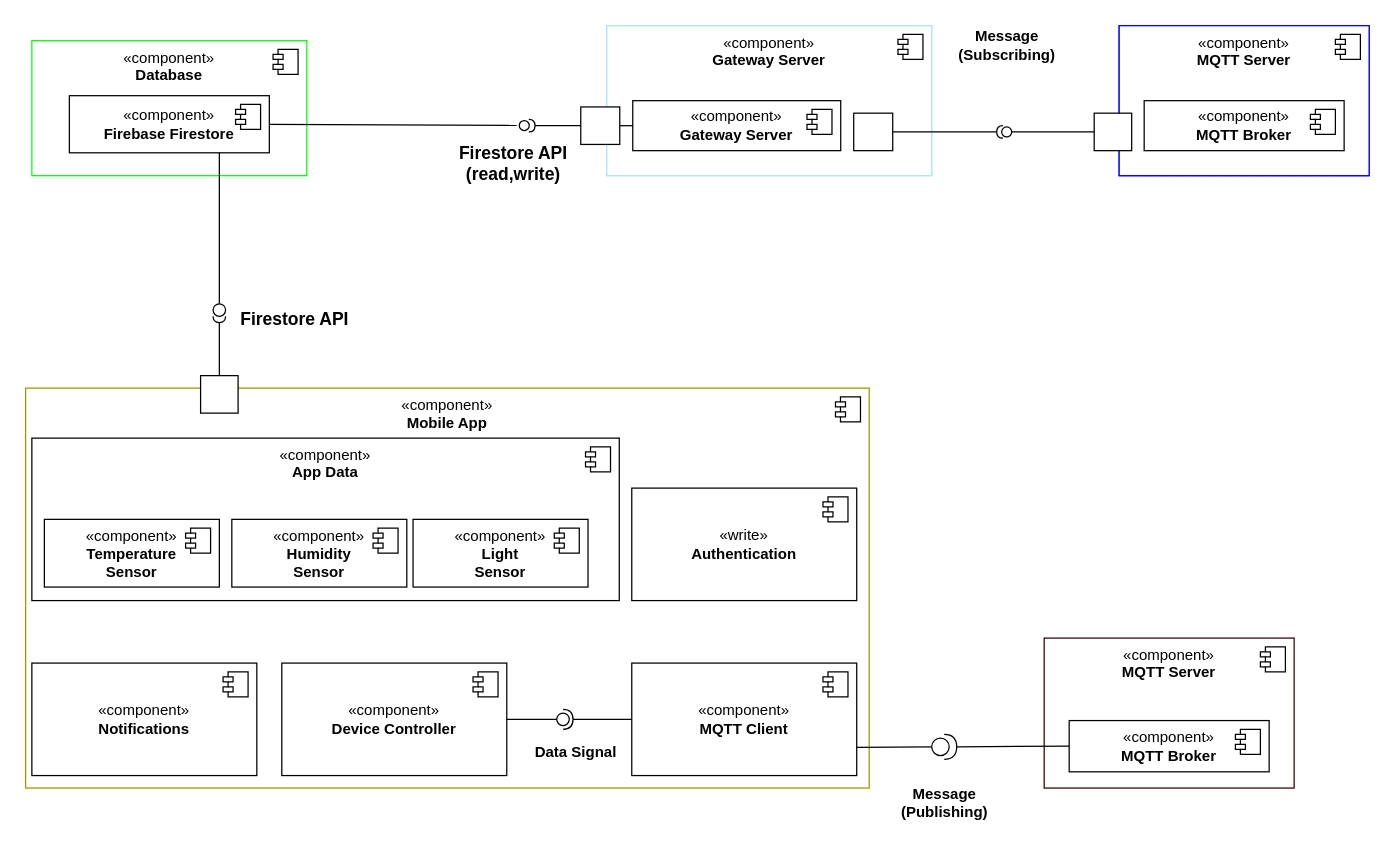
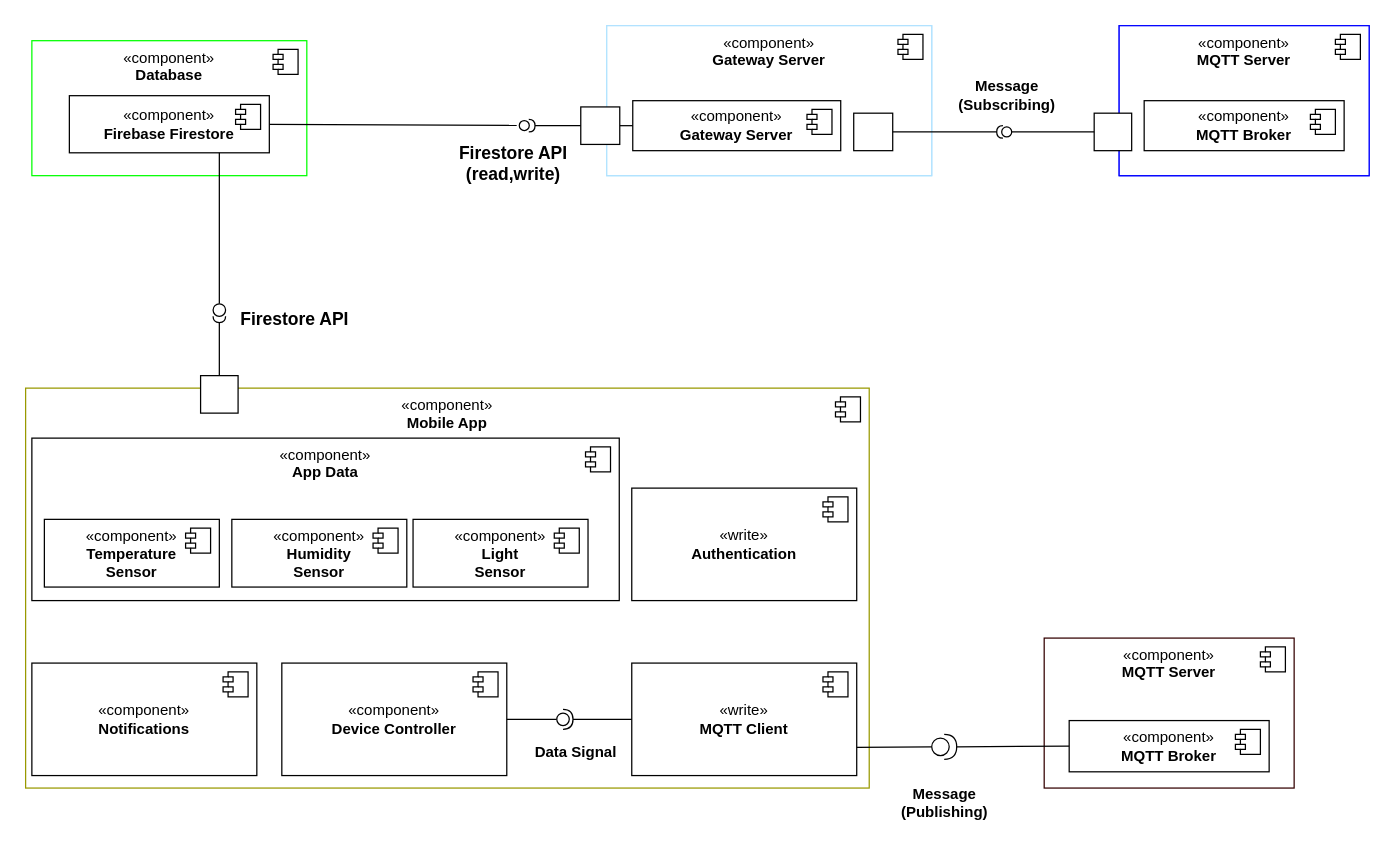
node "Message (Subscribing)": moved (1007, 45) -> (1007, 95)
node "«component» MQTT Client": label "«component» MQTT Client" -> "«write» MQTT Client"
